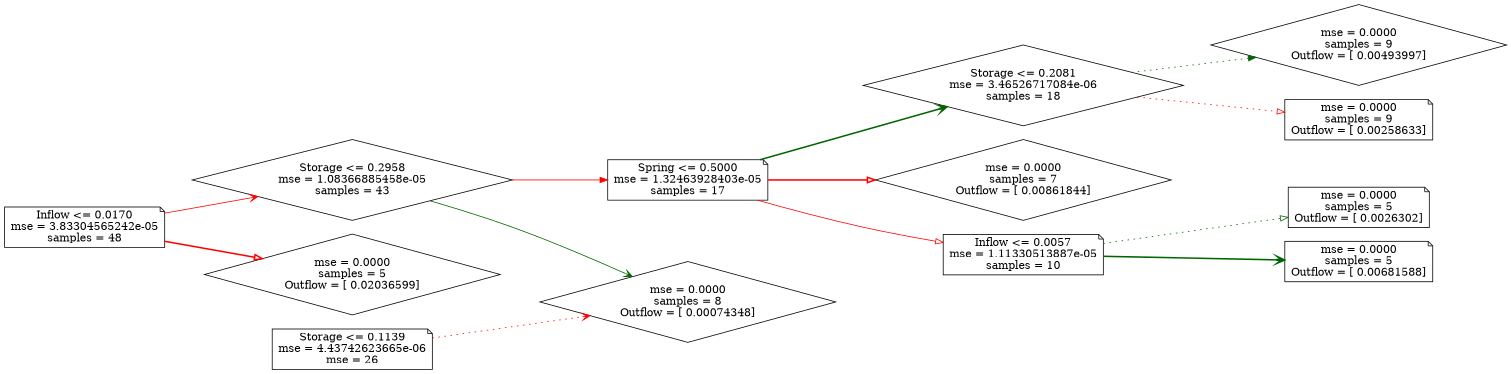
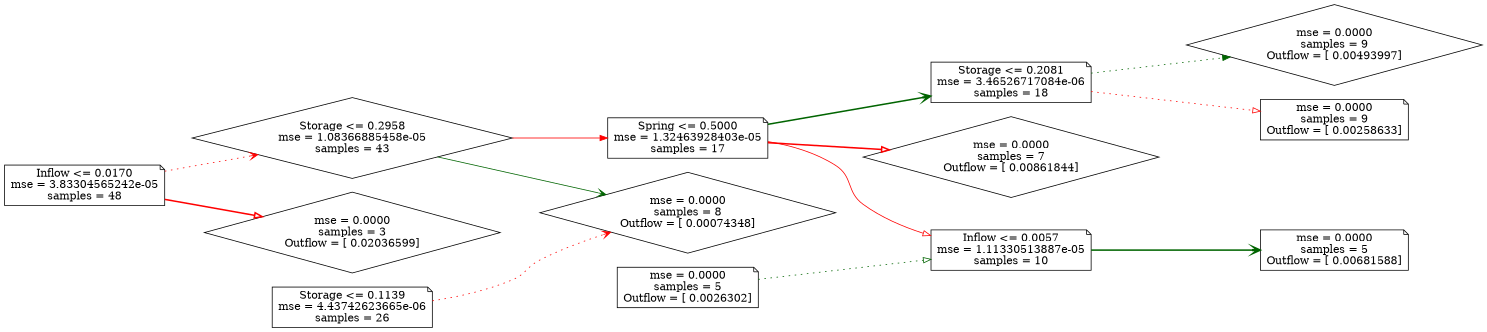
node "Storage <= 0.2081 mse = 3.46526717084e-06 samples = 18": shape diamond -> note
edge "Inflow <= 0.0170 mse = 3.83304565242e-05 samples = 48" -> "Storage <= 0.2958 mse = 1.08366885458e-05 samples = 43": style solid -> dotted
edge "Inflow <= 0.0057 mse = 1.11330513887e-05 samples = 10" -> "mse = 0.0000 samples = 5 Outflow = [ 0.0026302]": reversed
node "mse = 0.0000 samples = 5 Outflow = [ 0.02036599]": label "mse = 0.0000 samples = 5 Outflow = [ 0.02036599]" -> "mse = 0.0000 samples = 3 Outflow = [ 0.02036599]"
node "Storage <= 0.1139 mse = 4.43742623665e-06 mse = 26": label "Storage <= 0.1139 mse = 4.43742623665e-06 mse = 26" -> "Storage <= 0.1139 mse = 4.43742623665e-06 samples = 26"
